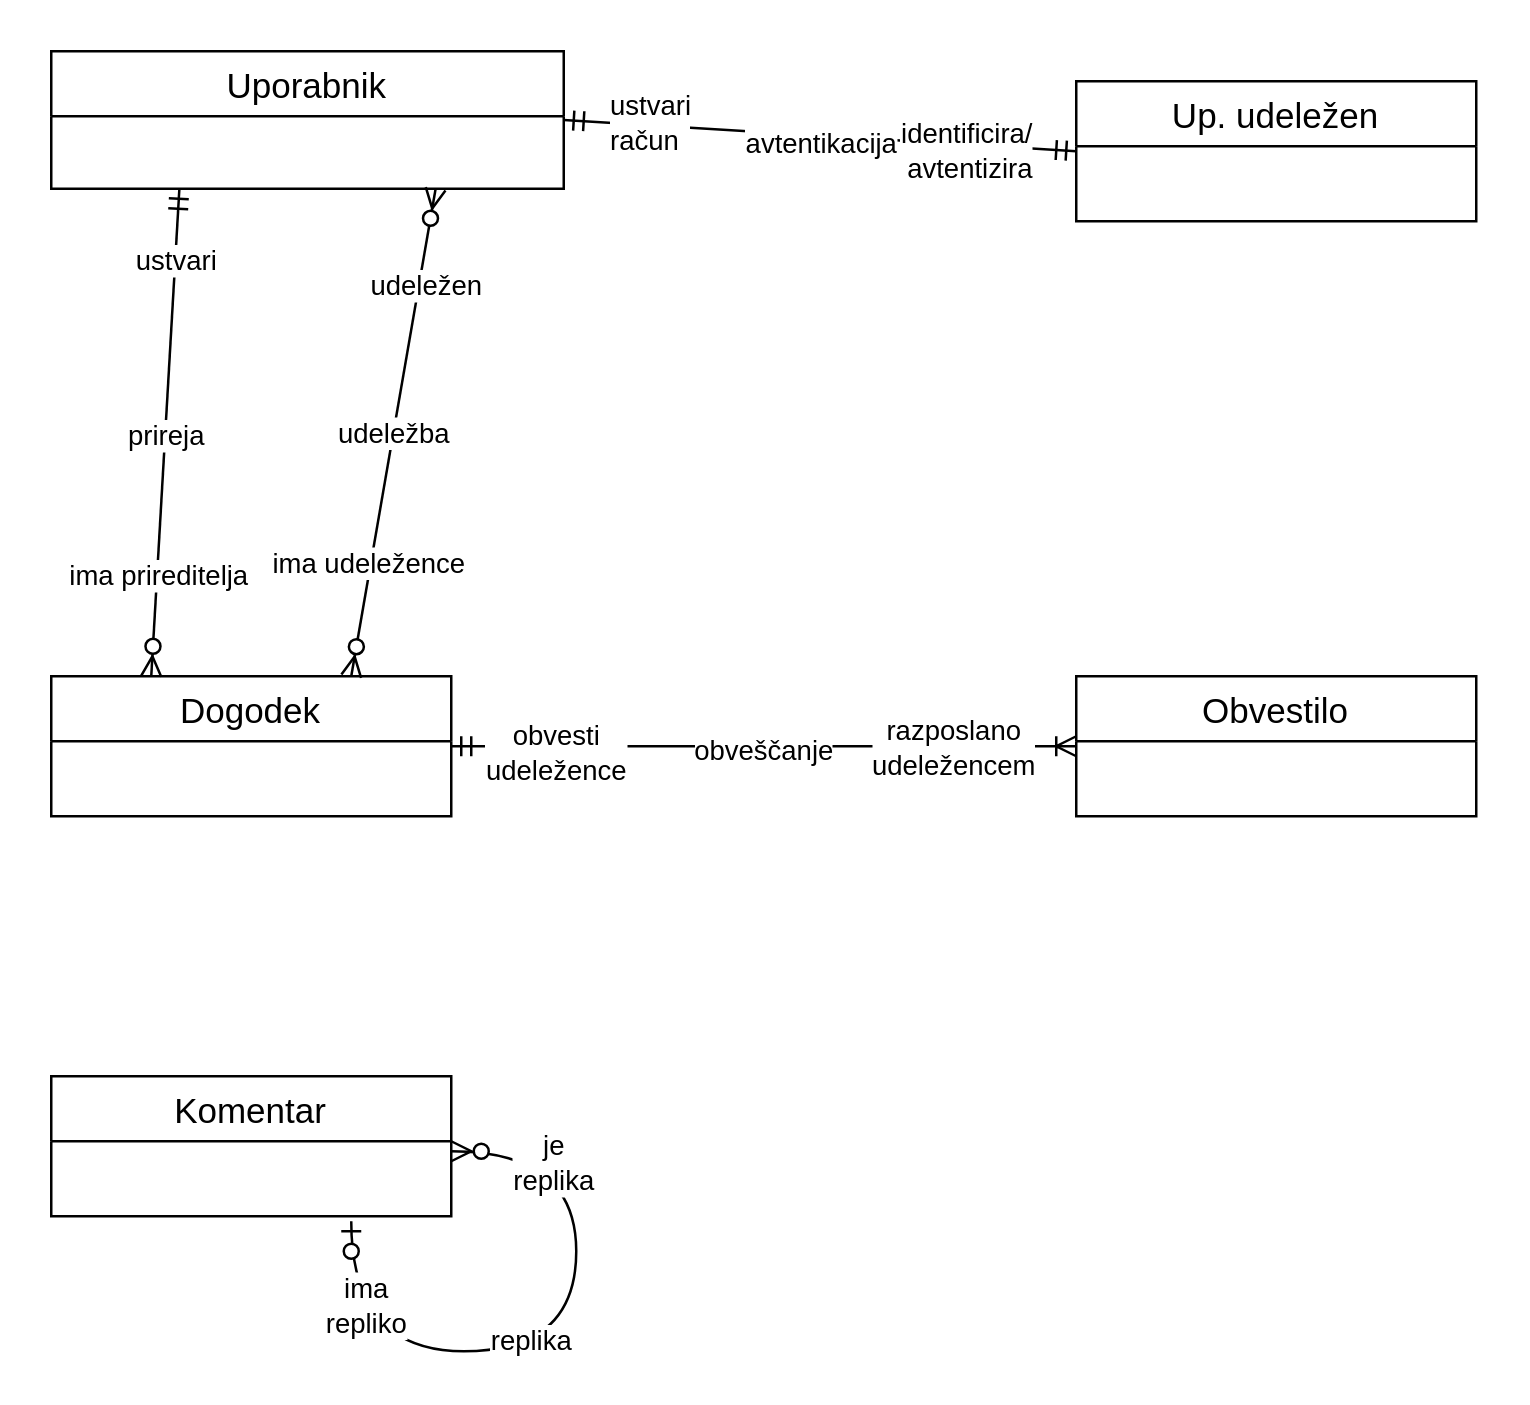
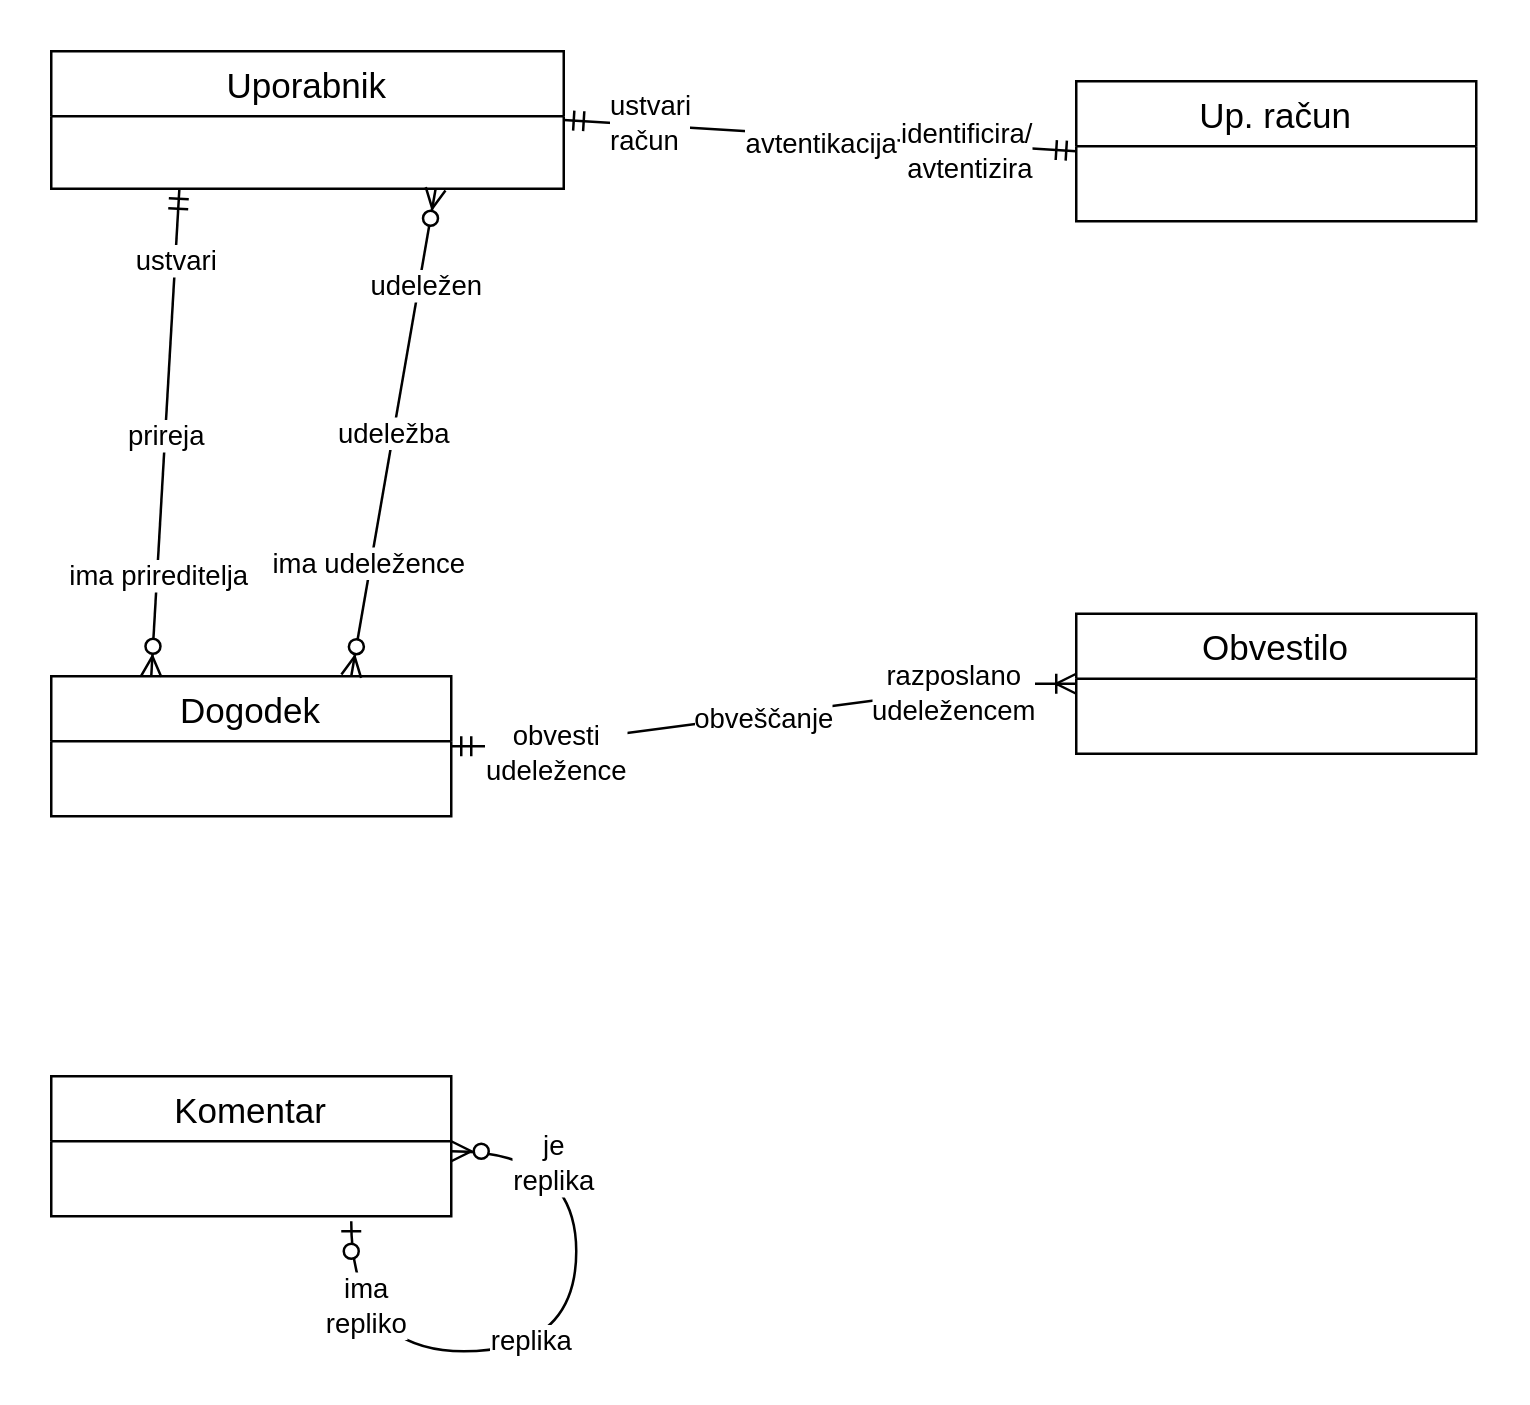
node "Up. udeležen": label "Up. udeležen" -> "Up. račun"
node "Obvestilo": moved (1276, 746) -> (1276, 684)
